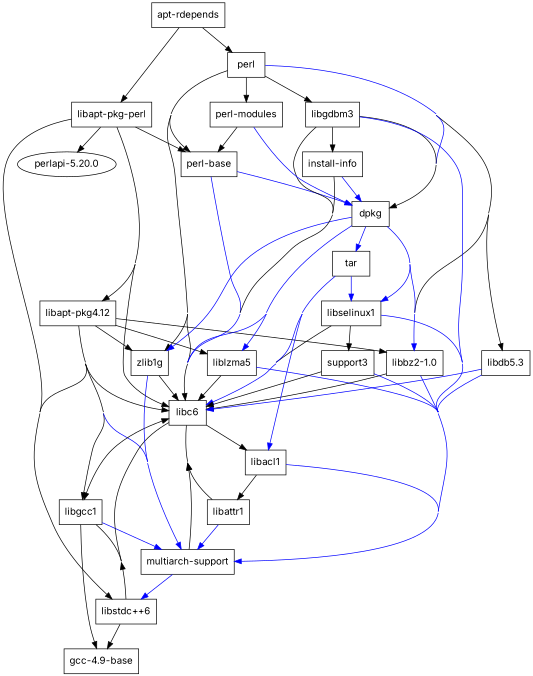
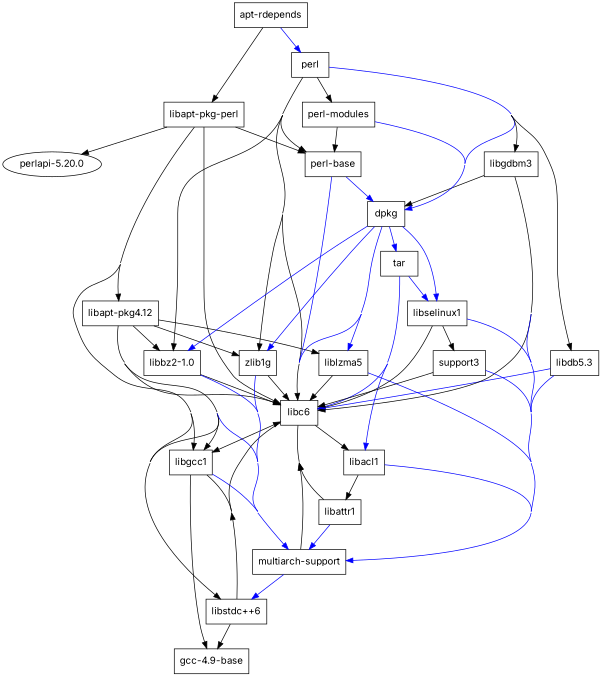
edge "apt-rdepends" -> "perl": color black -> blue
node "install-info": removed
edge "libapt-pkg-perl" -> "libgcc1": added
